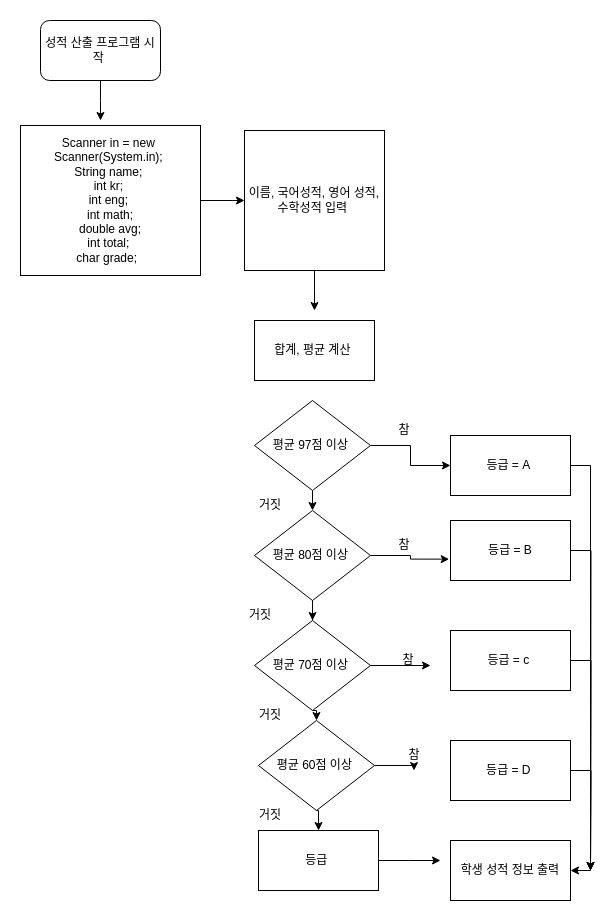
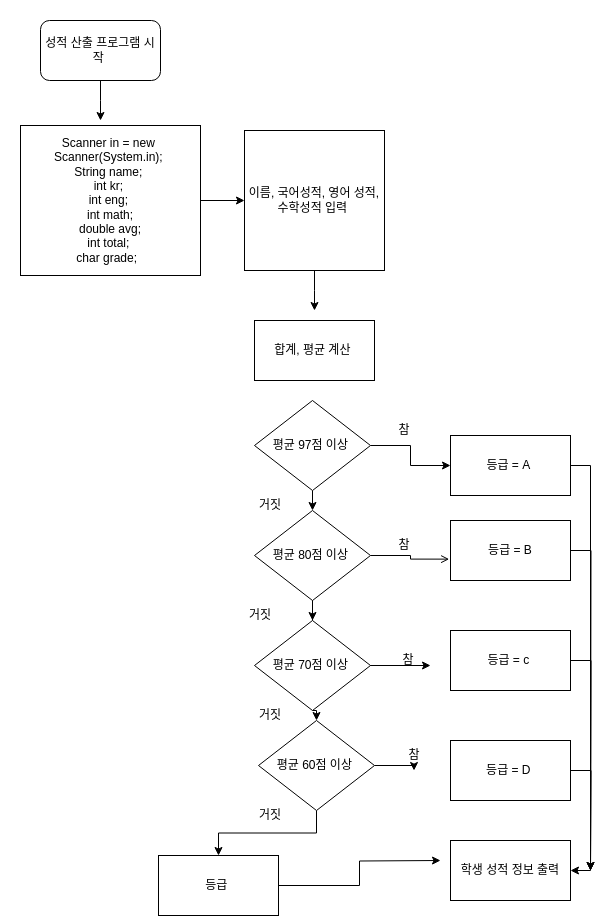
edge "평균 80점 이상" -> "등급 = B": arrowhead classic -> open
node "등급": moved (319, 861) -> (219, 886)
